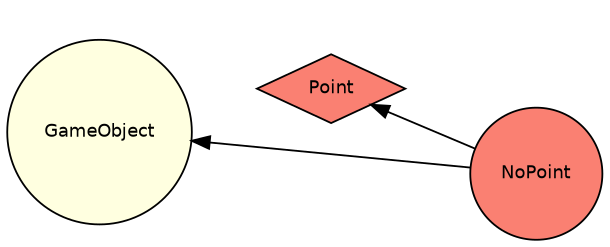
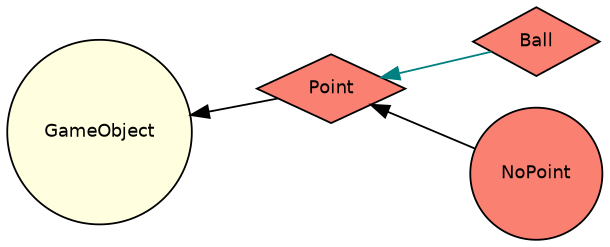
node "Ball": added
edge "NoPoint" -> "GameObject": now "Point" -> "GameObject"
